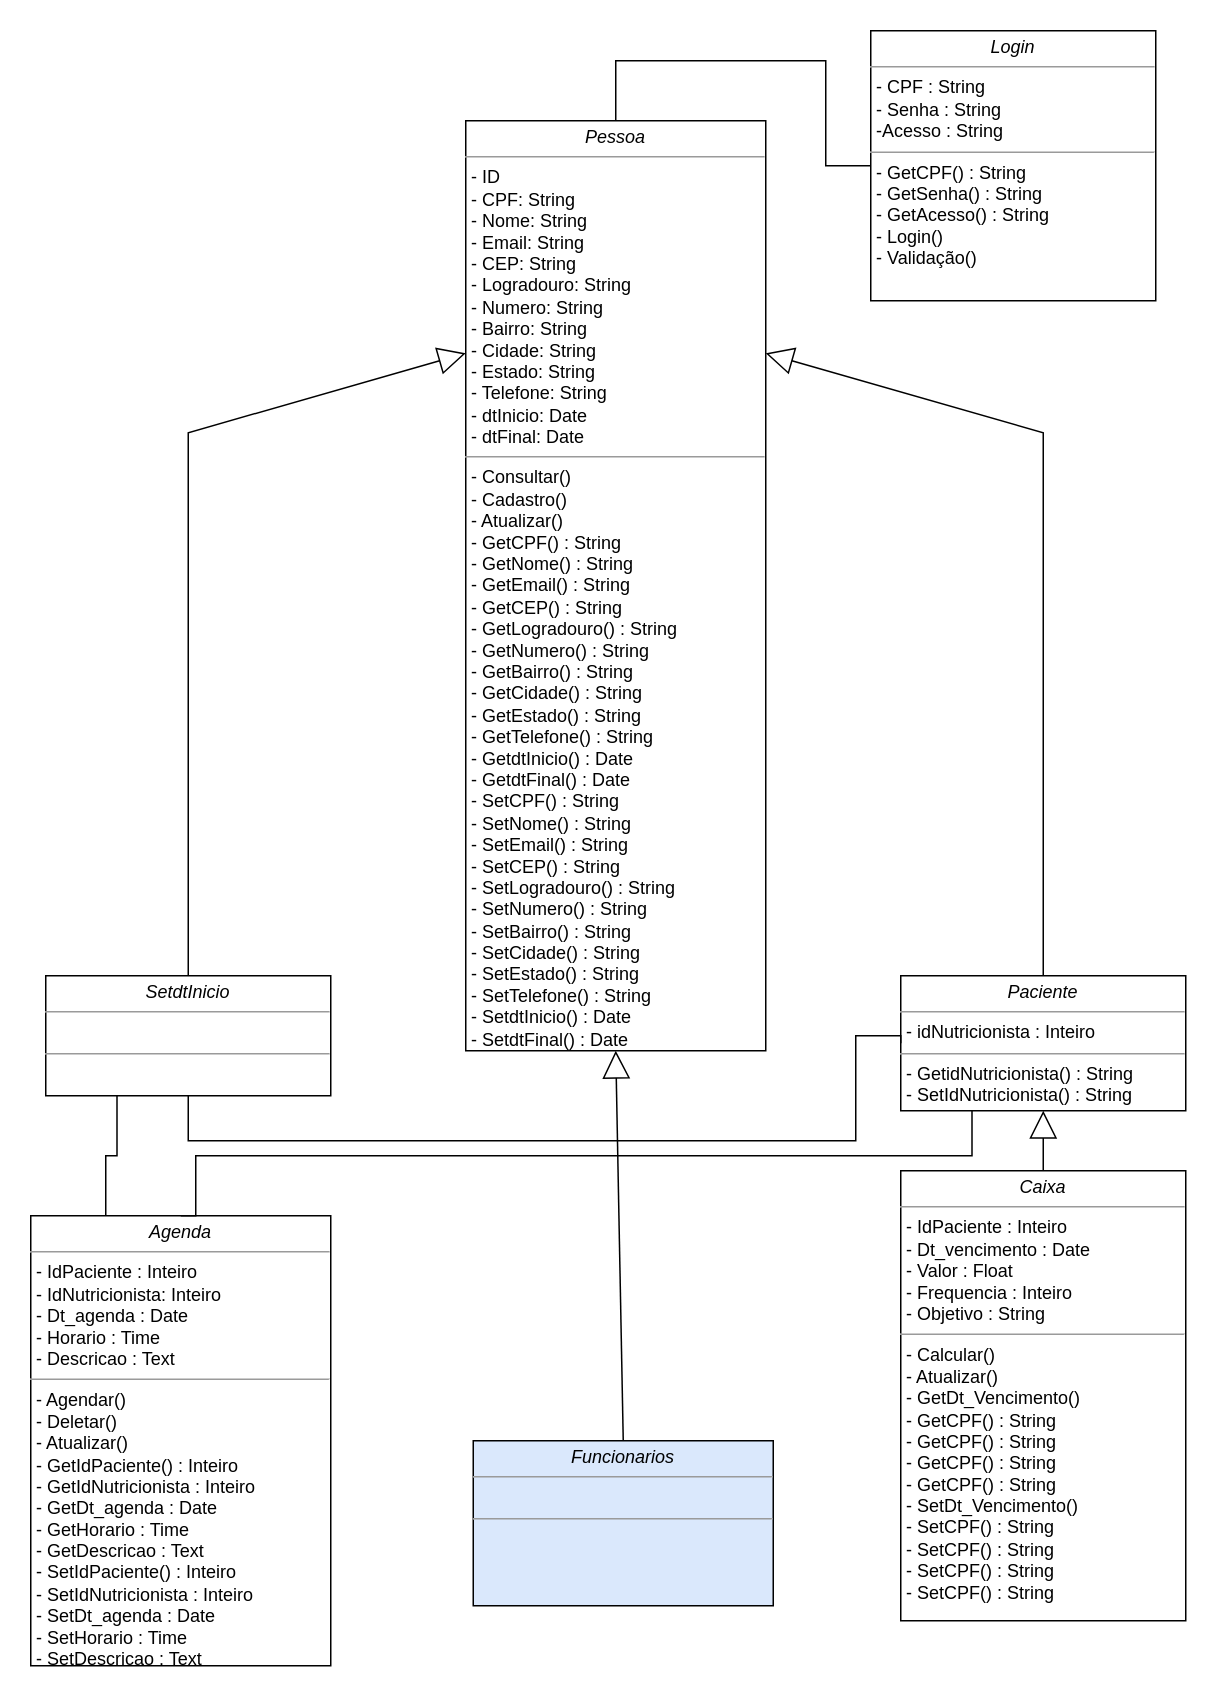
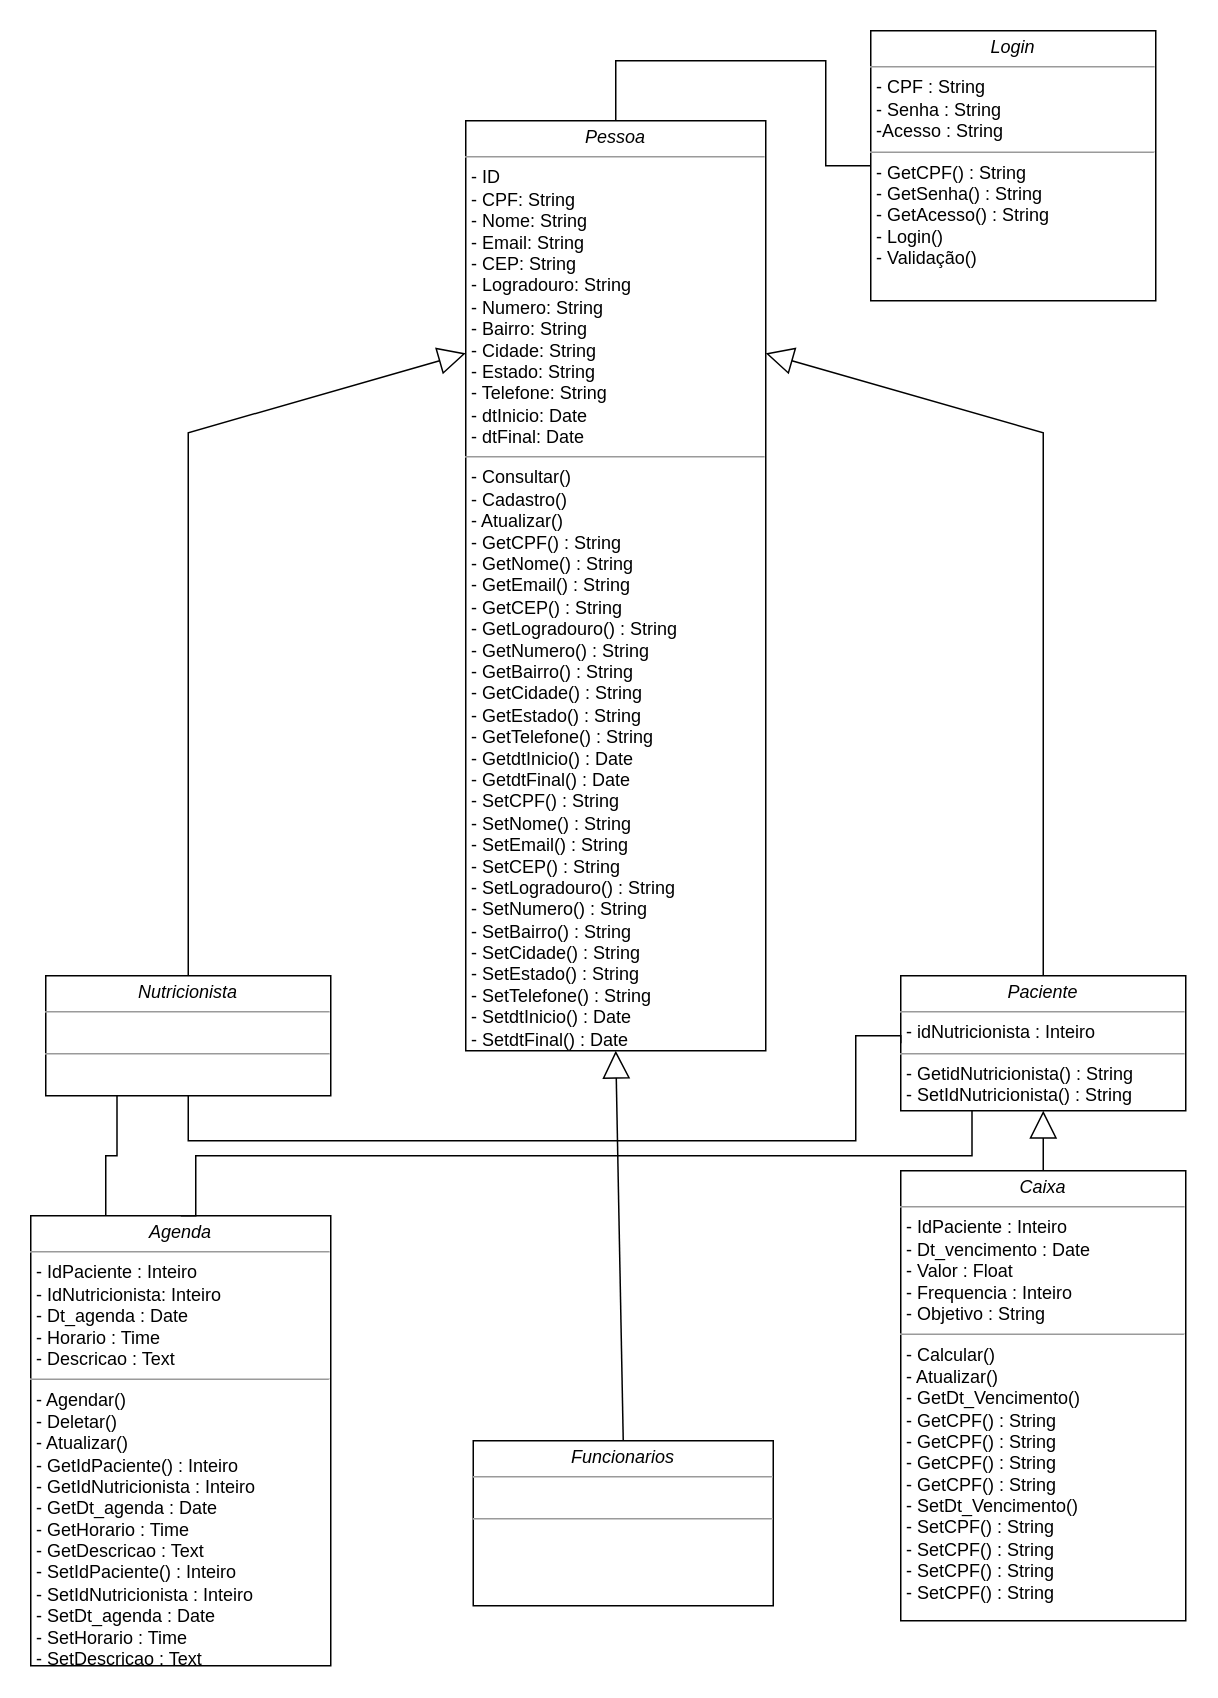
node "SetdtInicio": label "SetdtInicio" -> "Nutricionista"
node "Funcionarios": fillcolor #dae8fc -> #ffffff
